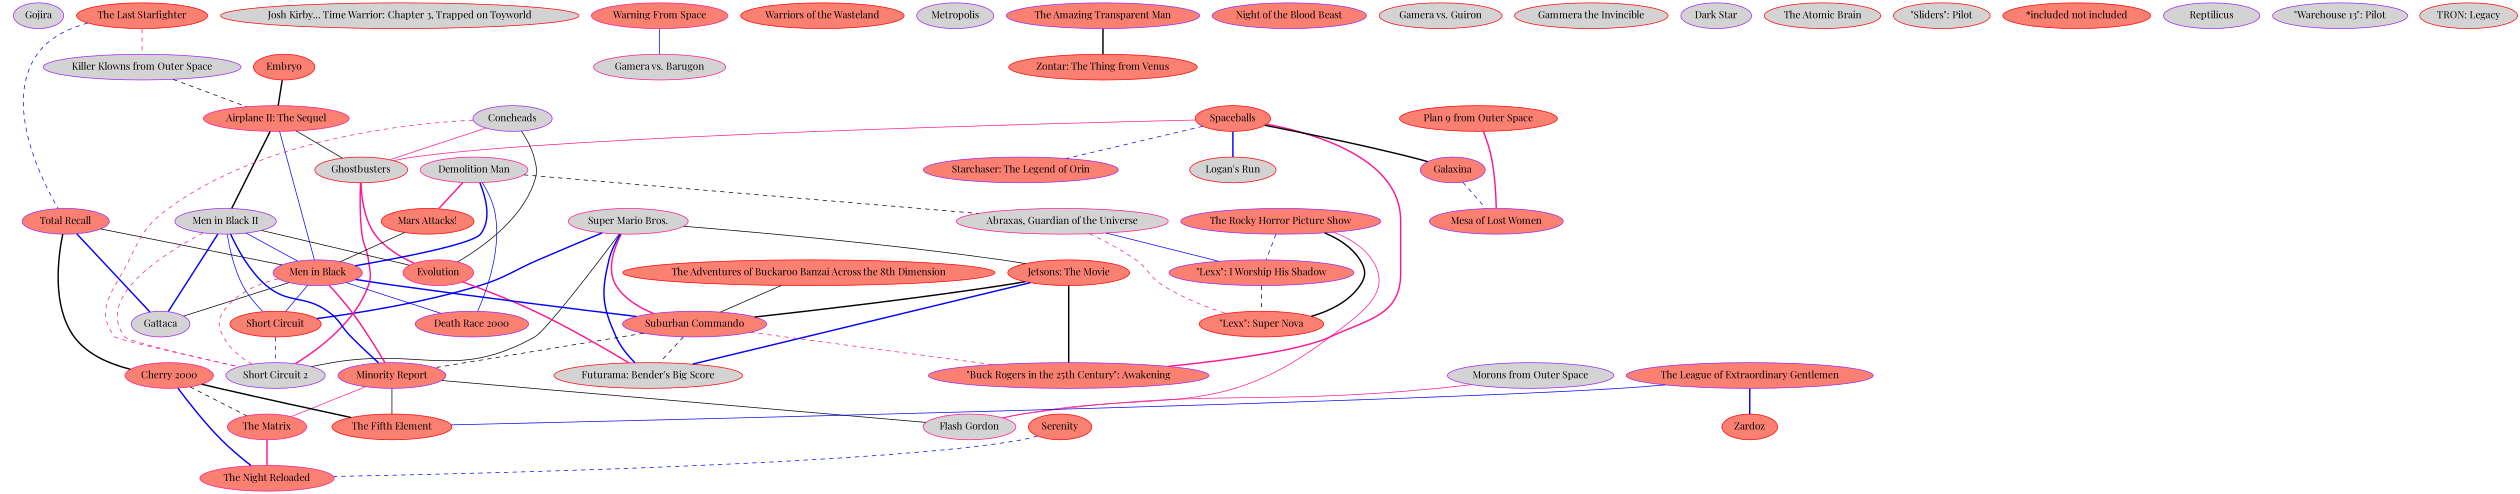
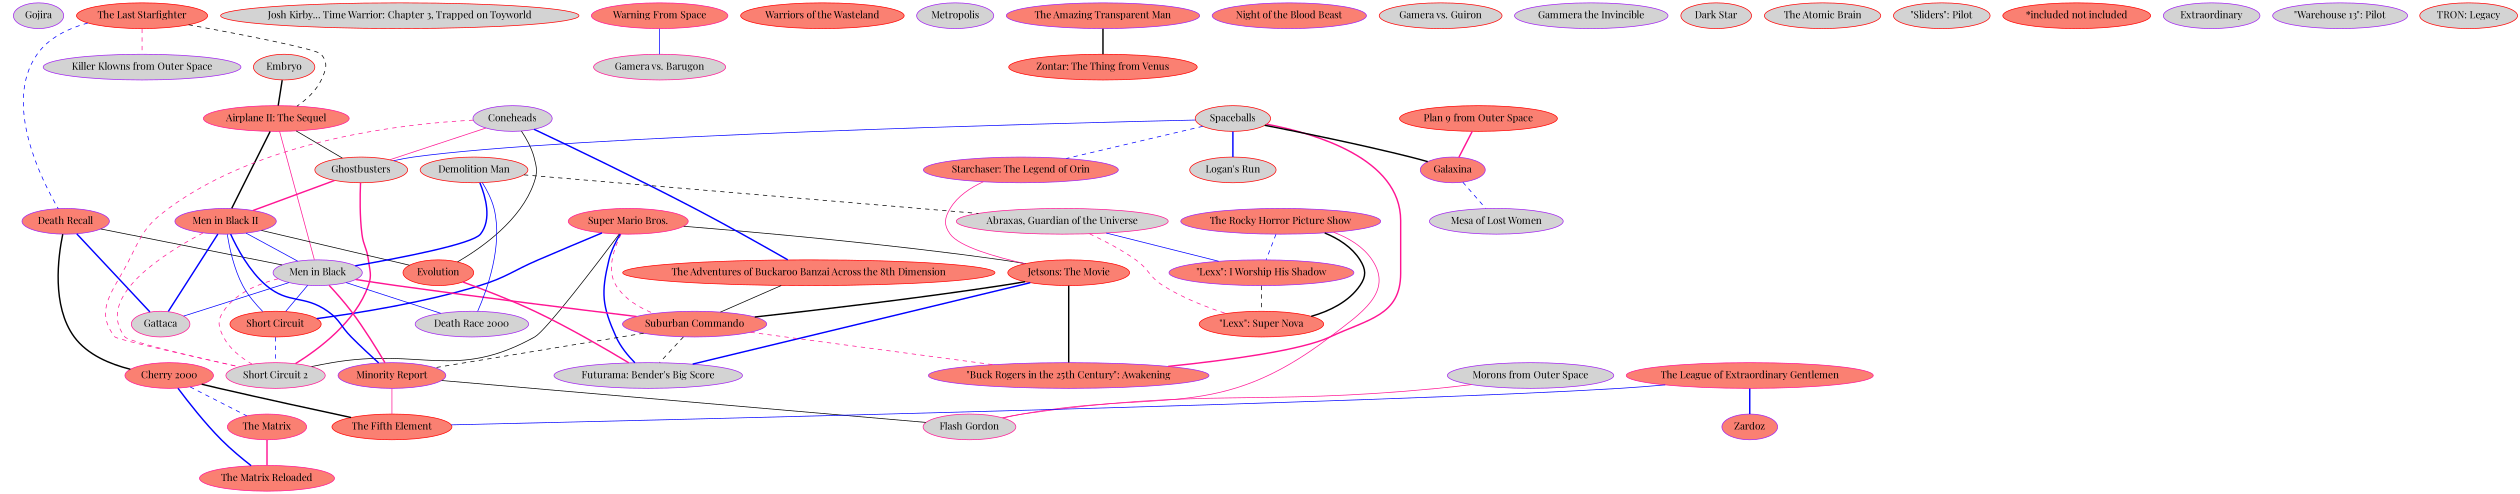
node "Gammera the Invincible": color red -> purple
node "Dark Star": color purple -> red
node "Reptilicus": label "Reptilicus" -> "Extraordinary"
node "Embryo": fillcolor salmon -> lightgrey
edge "Killer Klowns from Outer Space" -- "Airplane II: The Sequel": now "The Last Starfighter" -- "Airplane II: The Sequel"
node "Spaceballs": fillcolor salmon -> lightgrey
edge "Spaceballs" -- "Ghostbusters": color deeppink -> blue
edge "Plan 9 from Outer Space" -- "Mesa of Lost Women": now "Plan 9 from Outer Space" -- "Galaxina"
node "Demolition Man": color deeppink -> red
edge "Coneheads" -- "The Adventures of Buckaroo Banzai Across the 8th Dimension": added
edge "Airplane II: The Sequel" -- "Men in Black": color blue -> deeppink
node "Total Recall": label "Total Recall" -> "Death Recall"
node "Men in Black II": fillcolor lightgrey -> salmon
node "Mars Attacks!": removed
node "Super Mario Bros.": fillcolor lightgrey -> salmon
node "Mesa of Lost Women": fillcolor salmon -> lightgrey
edge "Ghostbusters" -- "Evolution": now "Ghostbusters" -- "Men in Black II"
edge "Starchaser: The Legend of Orin" -- "Jetsons: The Movie": added
node "Men in Black": fillcolor salmon -> lightgrey
node "Evolution": color deeppink -> red
edge "Super Mario Bros." -- "Suburban Commando": style bold -> dashed
edge "Men in Black" -- "Suburban Commando": color blue -> deeppink
edge "Men in Black" -- "Gattaca": color black -> blue
node "Gattaca": color purple -> deeppink
node "Death Race 2000": fillcolor salmon -> lightgrey
node "Short Circuit 2": color purple -> deeppink
node "Futurama: Bender's Big Score": color red -> purple
node "The League of Extraordinary Gentlemen": color purple -> deeppink
edge "Cherry 2000" -- "The Matrix": color black -> blue
edge "Minority Report" -- "The Fifth Element": color black -> deeppink
edge "Minority Report" -- "The Matrix": removed
node "Serenity": removed
node "Zardoz": color red -> purple
node "The Night Reloaded": label "The Night Reloaded" -> "The Matrix Reloaded"
